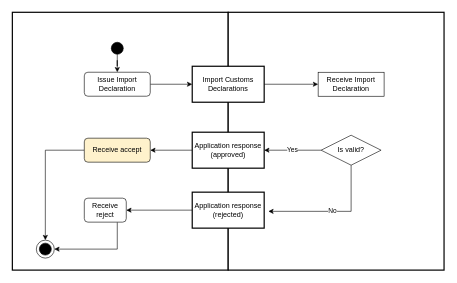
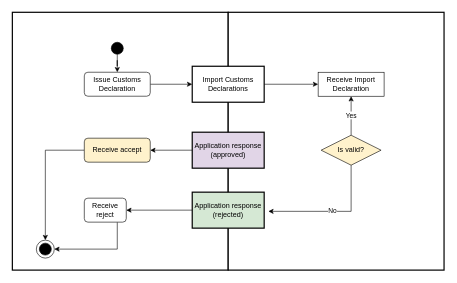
node "Issue Import Declaration": label "Issue Import Declaration" -> "Issue Customs Declaration"
node "Application response (approved)": fillcolor #ffffff -> #e1d5e7
edge "Is valid?" -> "Application response (approved)": now "Is valid?" -> "Receive Import Declaration"
node "Is valid?": fillcolor #ffffff -> #fff2cc
node "Application response (rejected)": fillcolor #ffffff -> #d5e8d4
